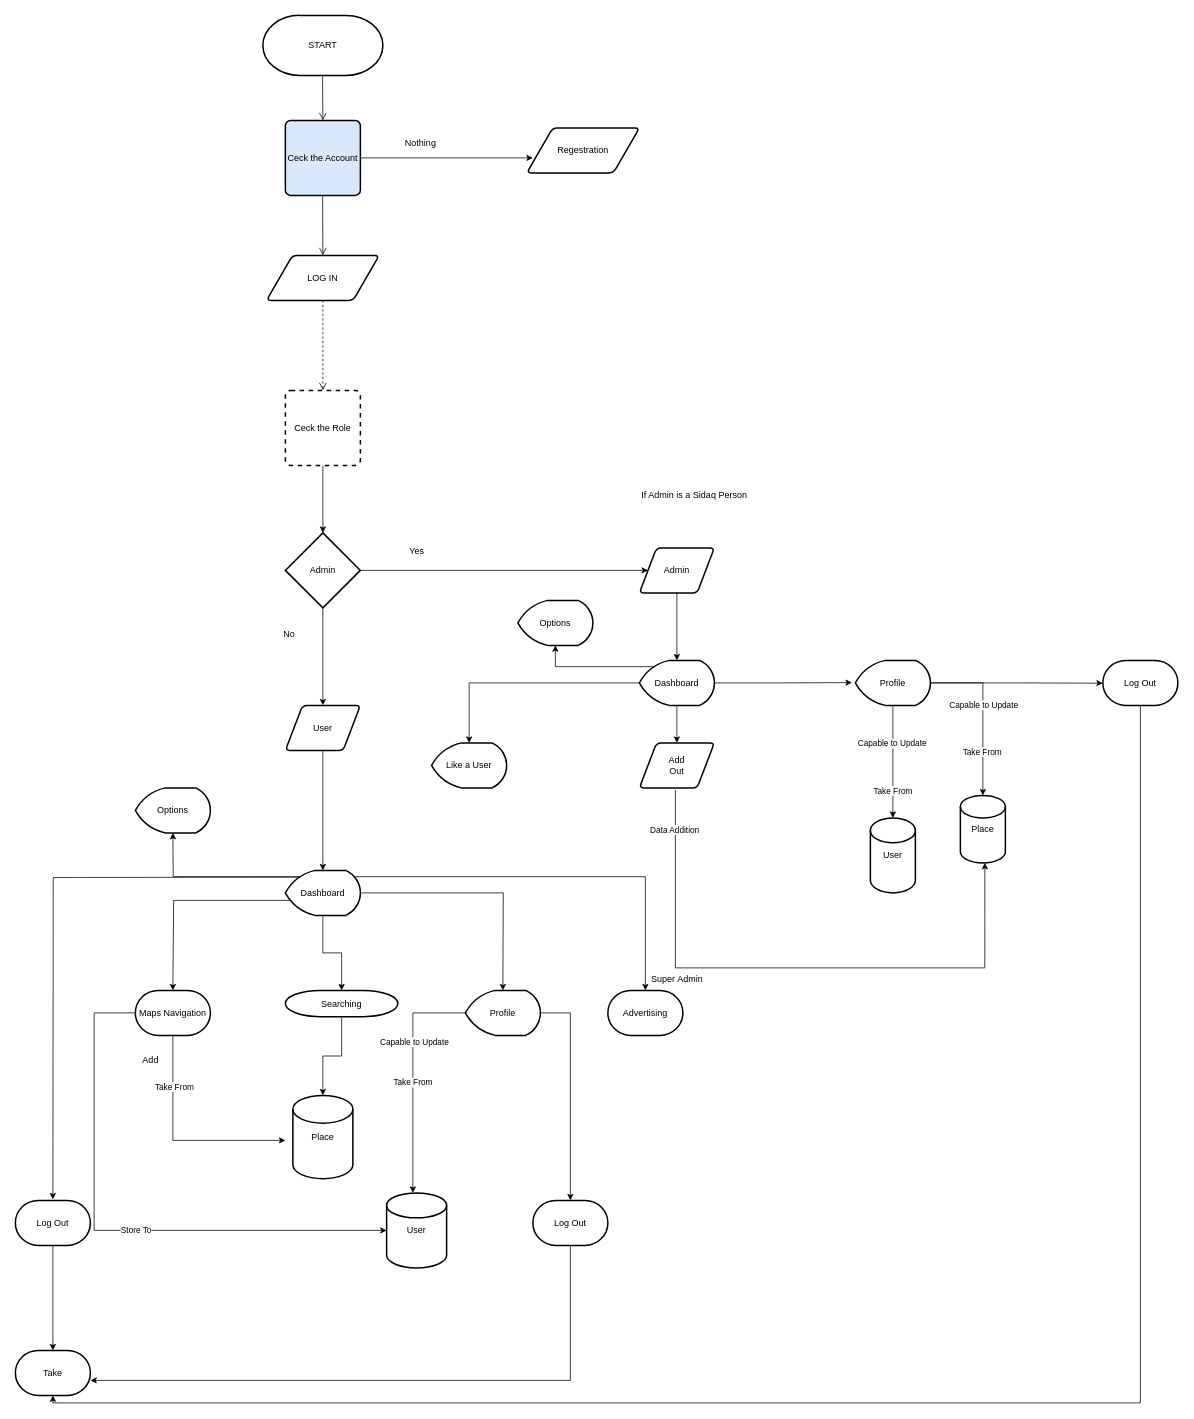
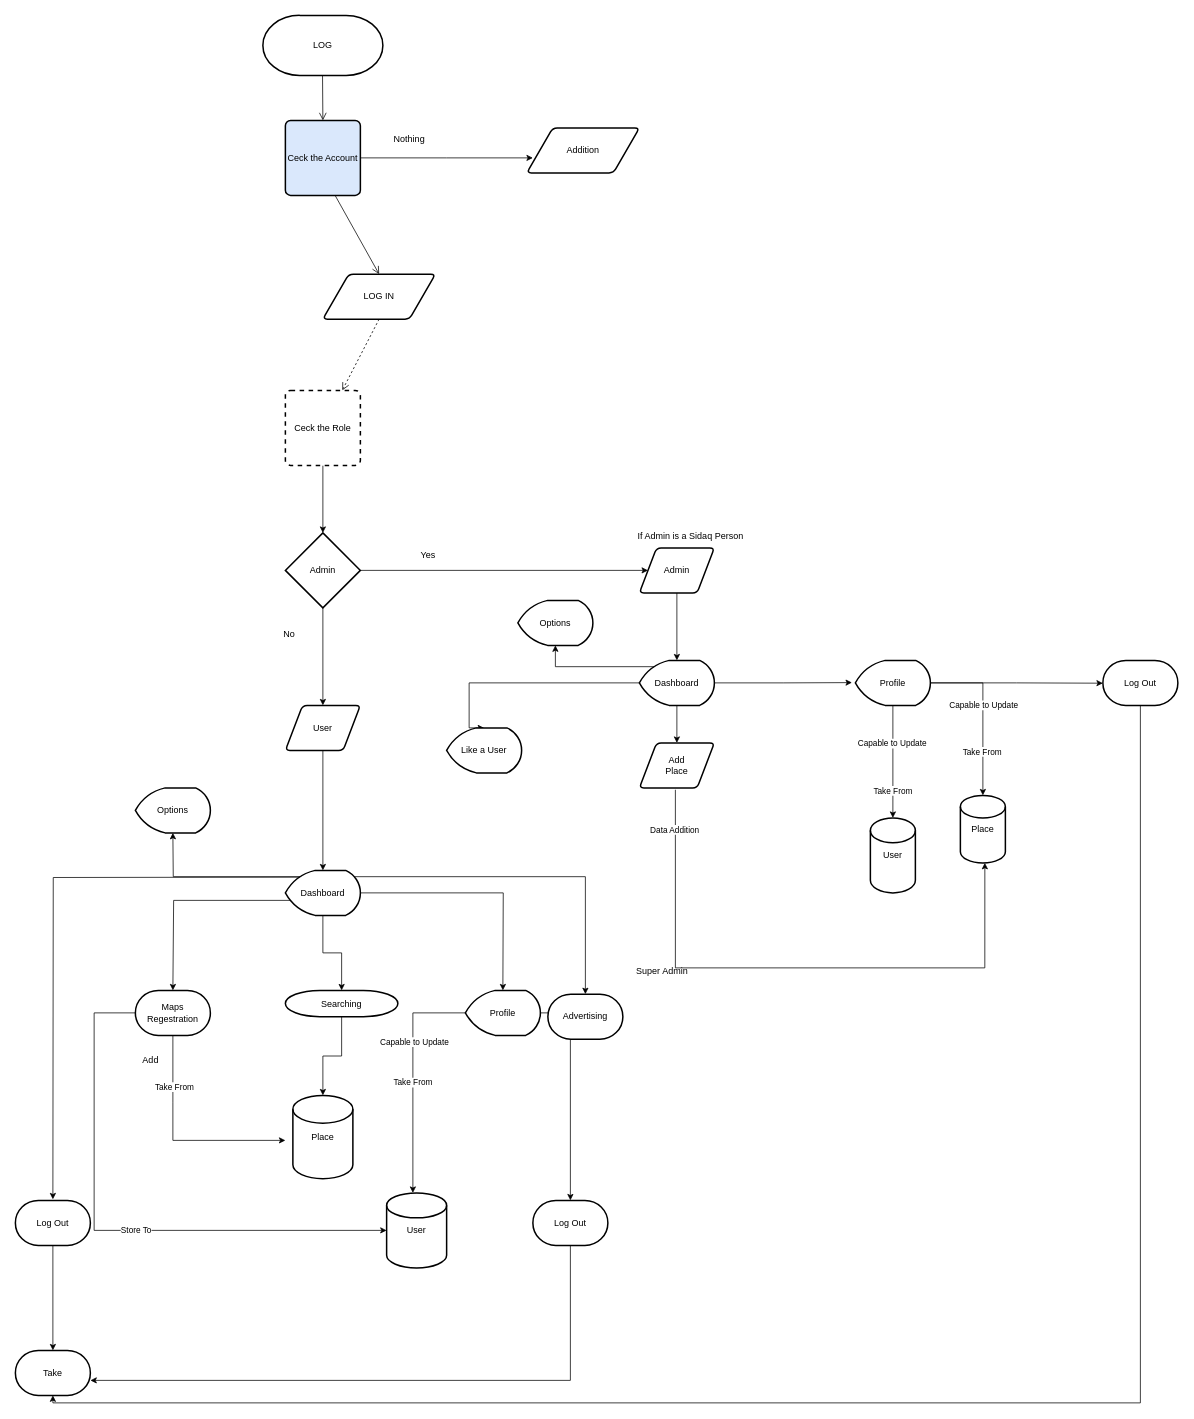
node "START": label "START" -> "LOG"
node "Nothing": moved (420, 143) -> (409, 139)
node "Regestration": label "Regestration" -> "Addition"
node "LOG IN": moved (323, 278) -> (379, 297)
node "If Admin is a Sidaq Person": moved (694, 495) -> (690, 537)
node "Yes": moved (417, 552) -> (428, 555)
node "Like a User": moved (469, 765) -> (484, 750)
node "Add Out": label "Add Out" -> "Add Place"
node "Super Admin": moved (677, 979) -> (662, 972)
node "Maps Navigation": label "Maps Navigation" -> "Maps Regestration"
node "Advertising": moved (645, 1013) -> (585, 1017)
